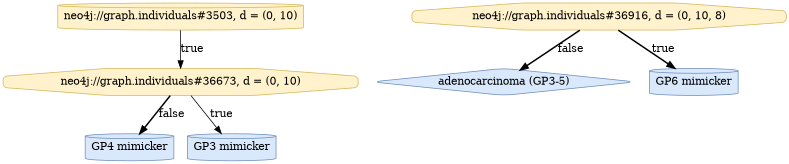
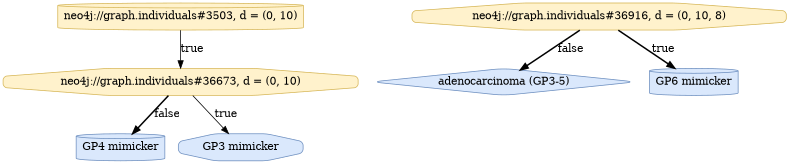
node "GP3 mimicker": shape cylinder -> octagon
